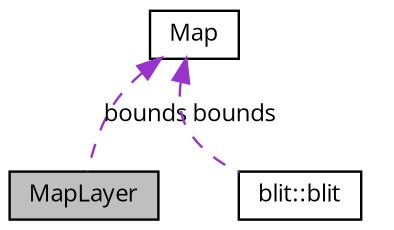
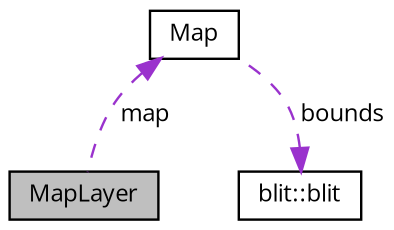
edge "MapLayer" -> "Map": label " bounds" -> " map"
edge "blit::blit" -> "Map": reversed
